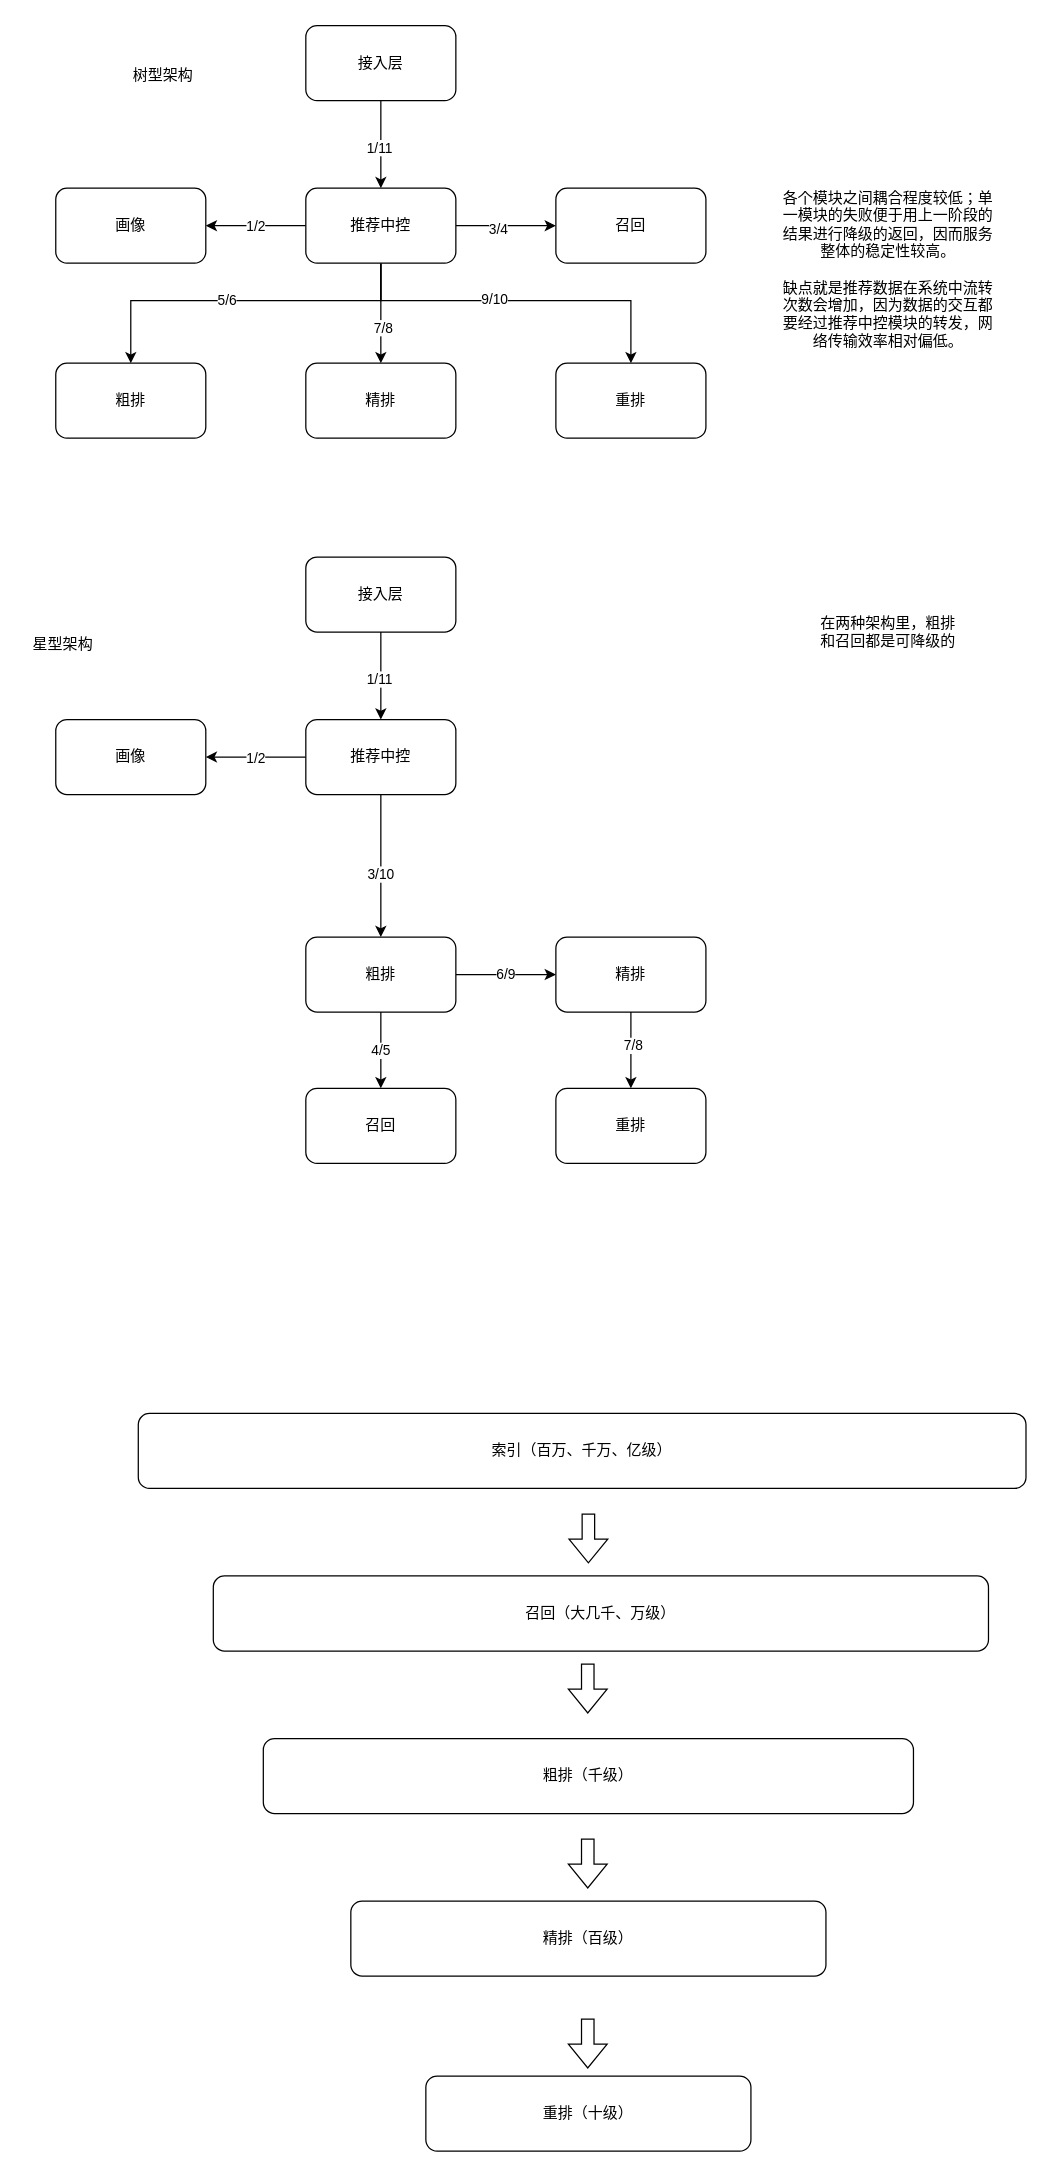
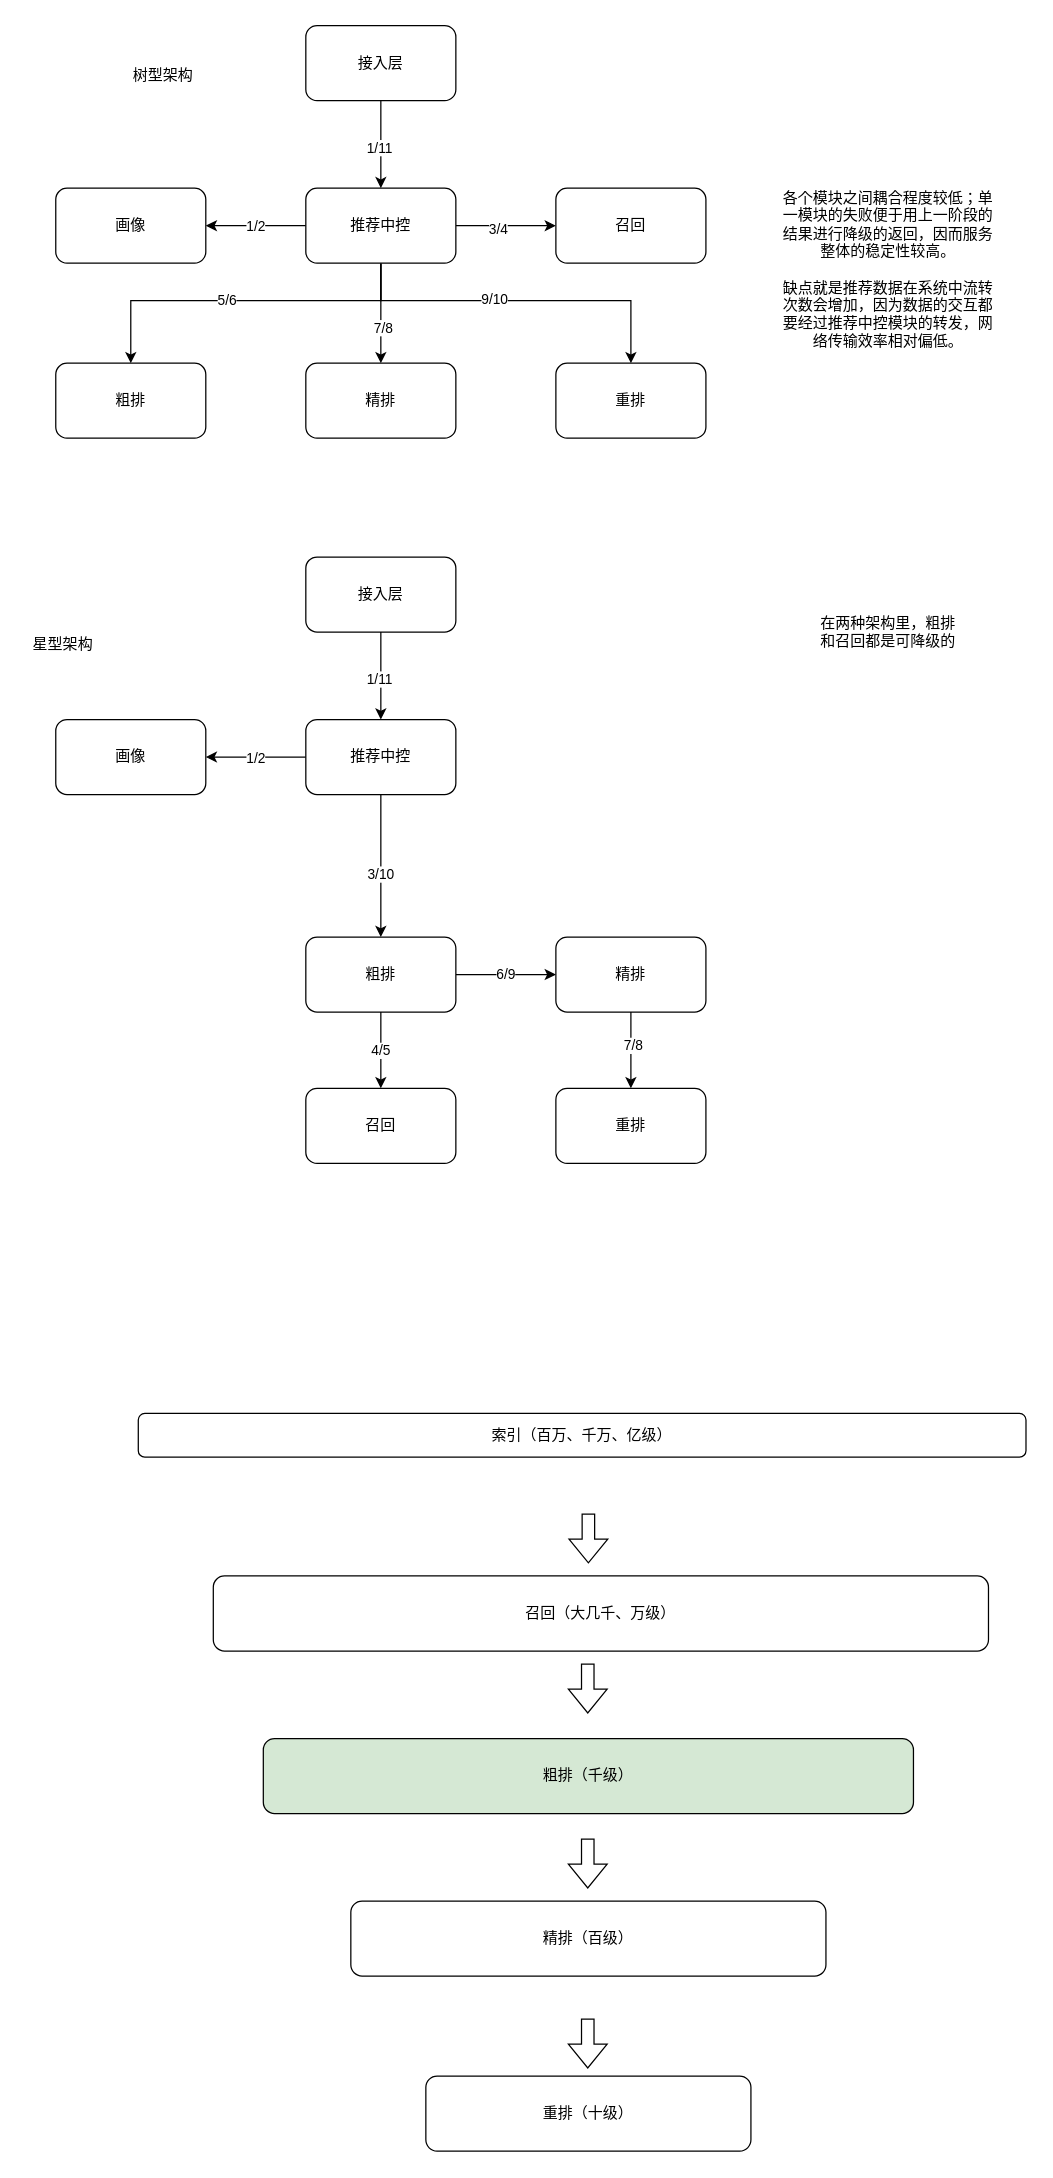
node "索引（百万、千万、亿级）": size 888x75 -> 888x44
node "粗排（千级）": fillcolor #ffffff -> #d5e8d4
